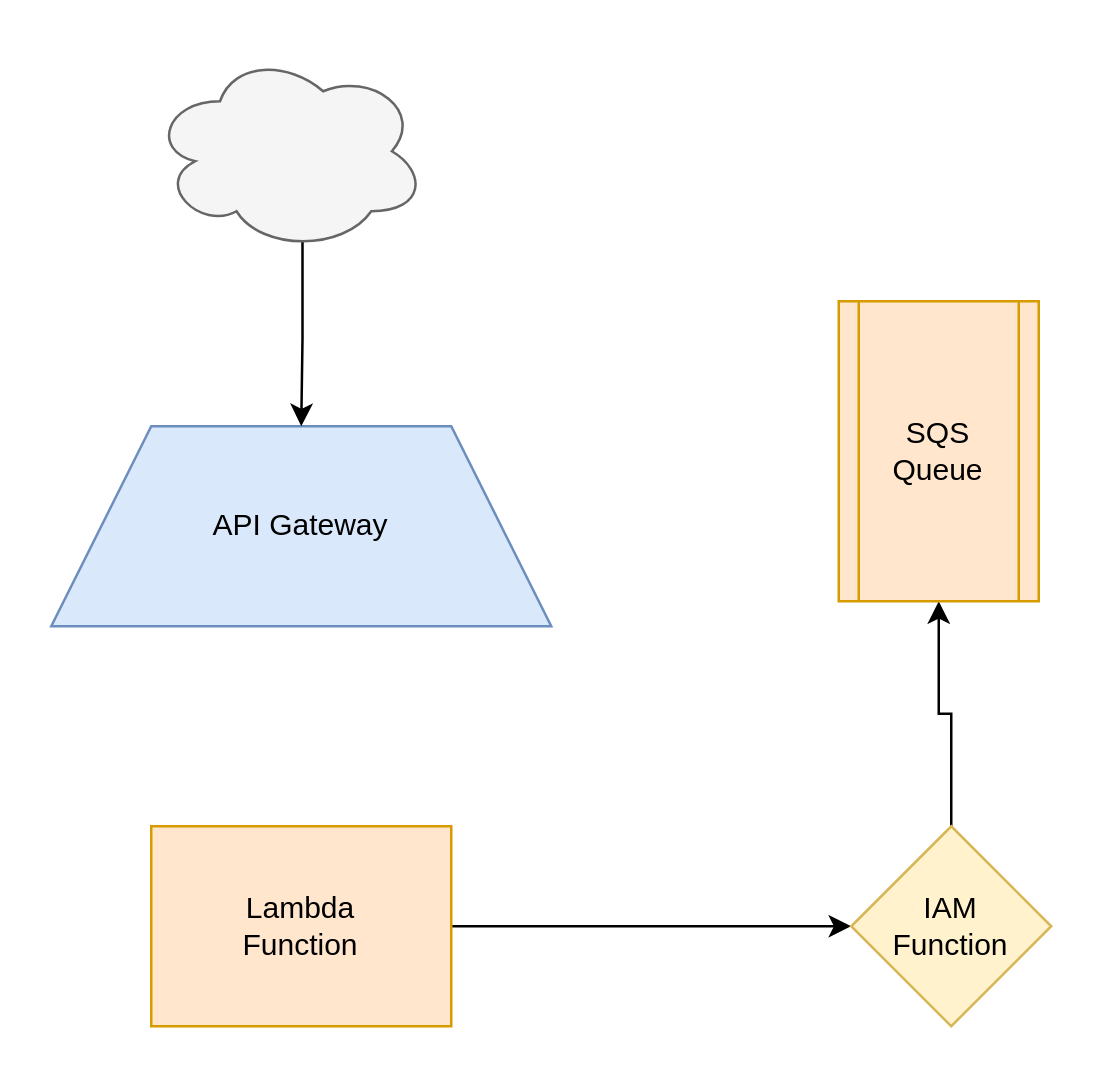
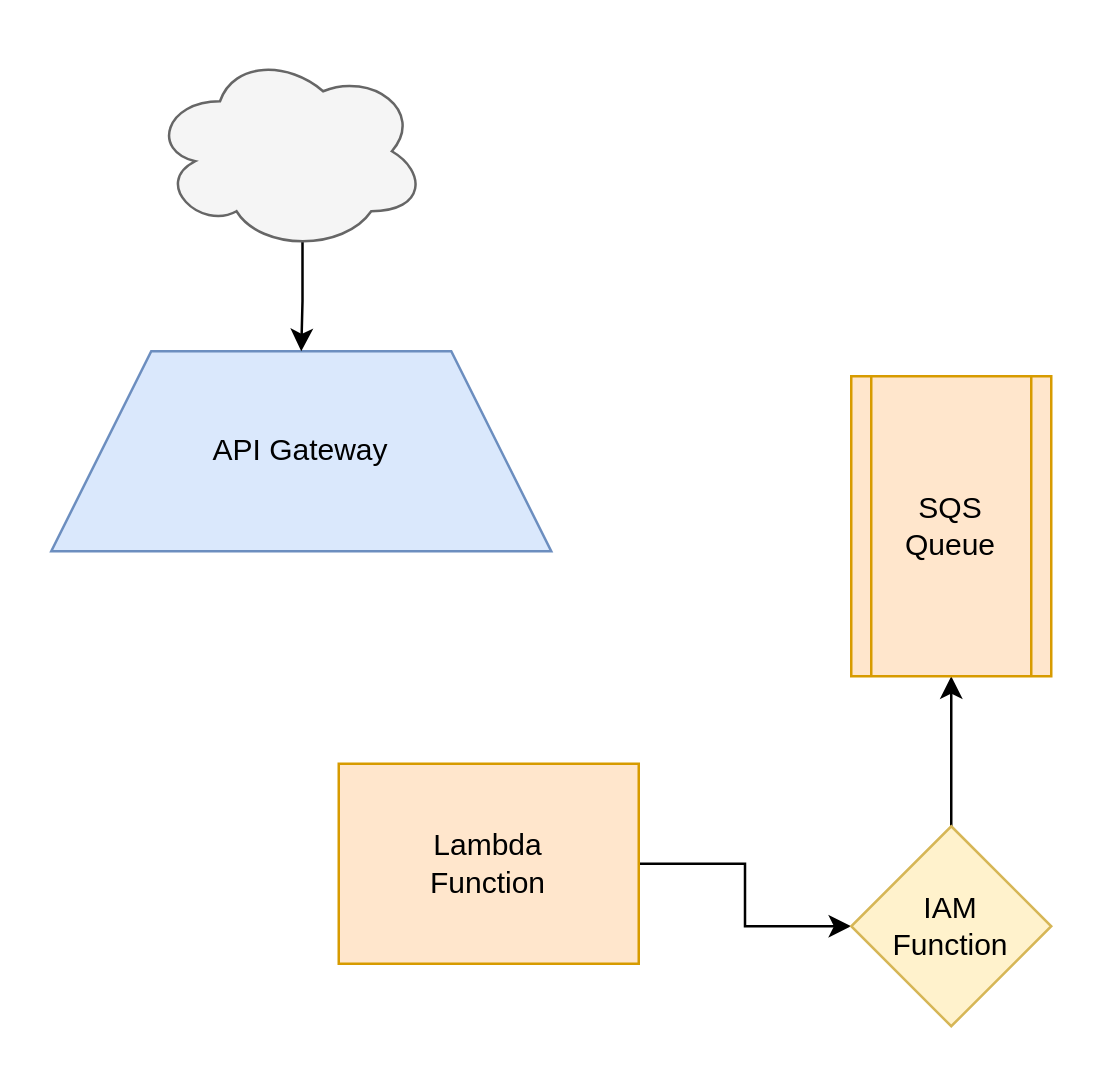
node "SQS Queue": moved (939, 451) -> (951, 526)
node "API Gateway": moved (301, 526) -> (301, 451)
node "Lambda Function": moved (301, 926) -> (489, 864)
